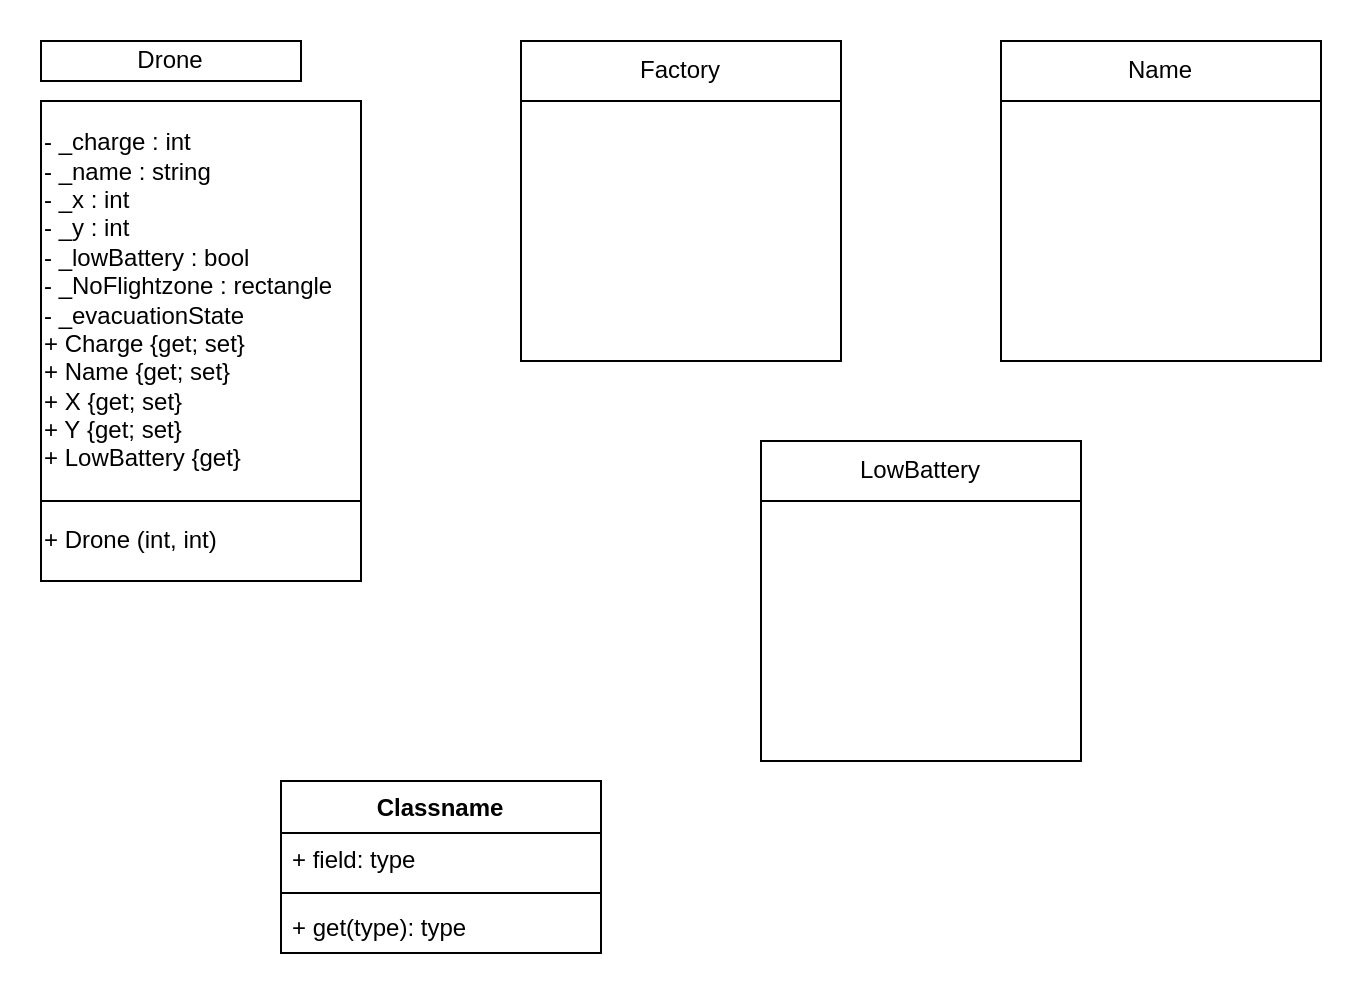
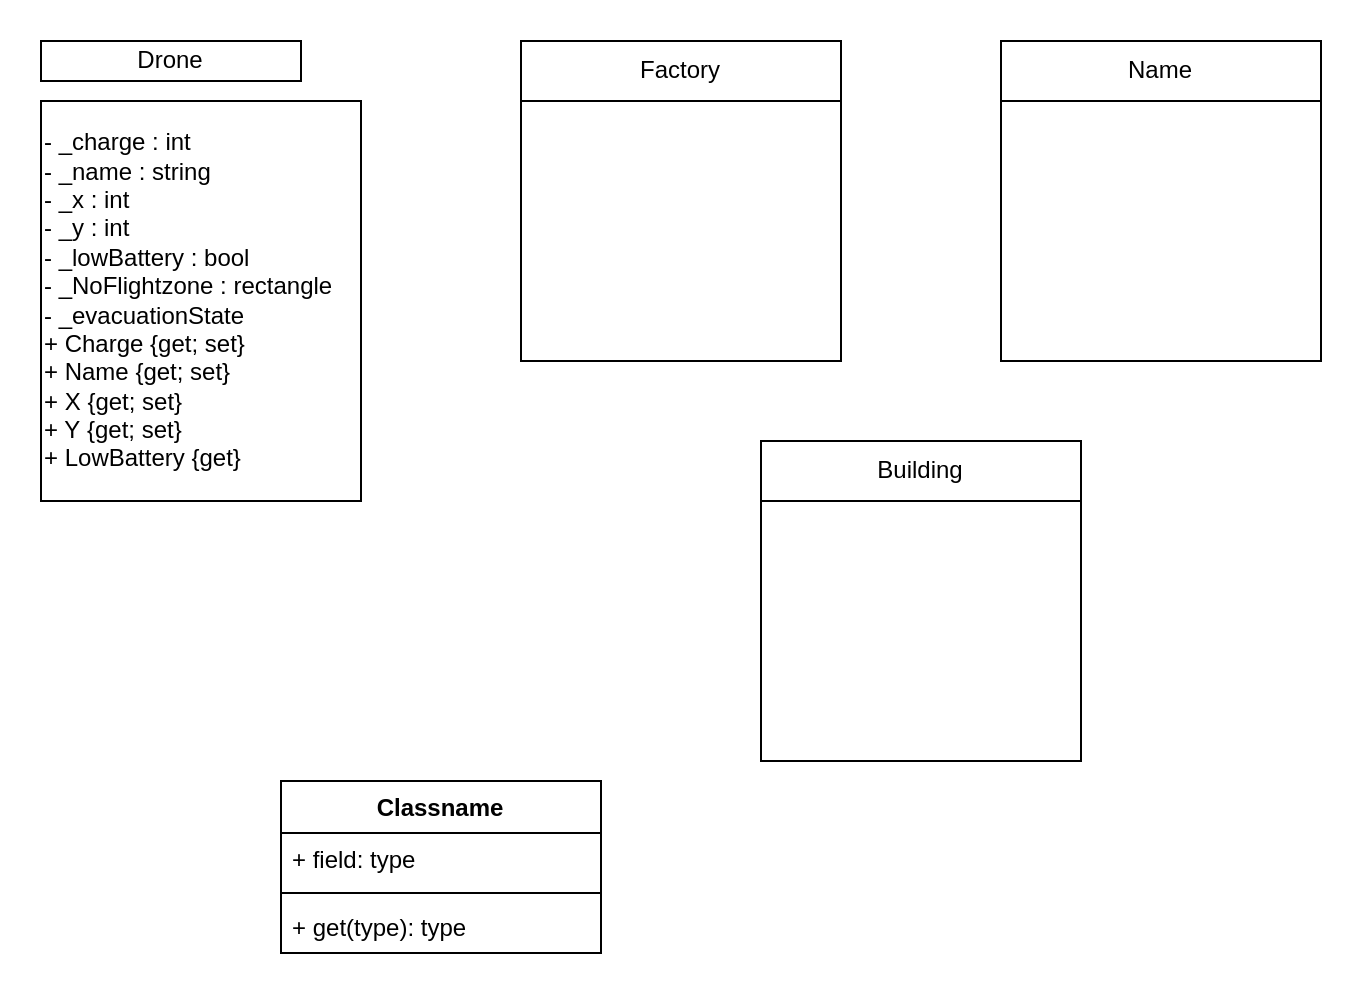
node "LowBattery": label "LowBattery" -> "Building"
node "+ Drone (int, int)": removed
